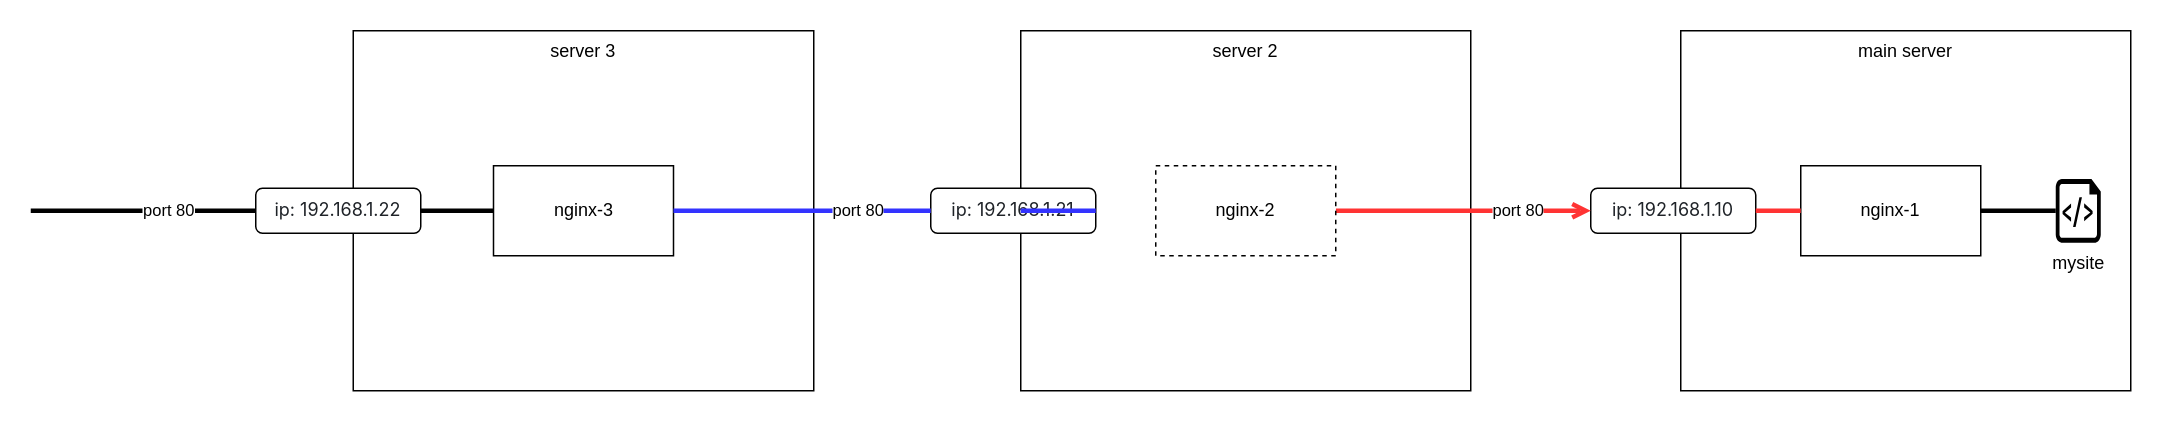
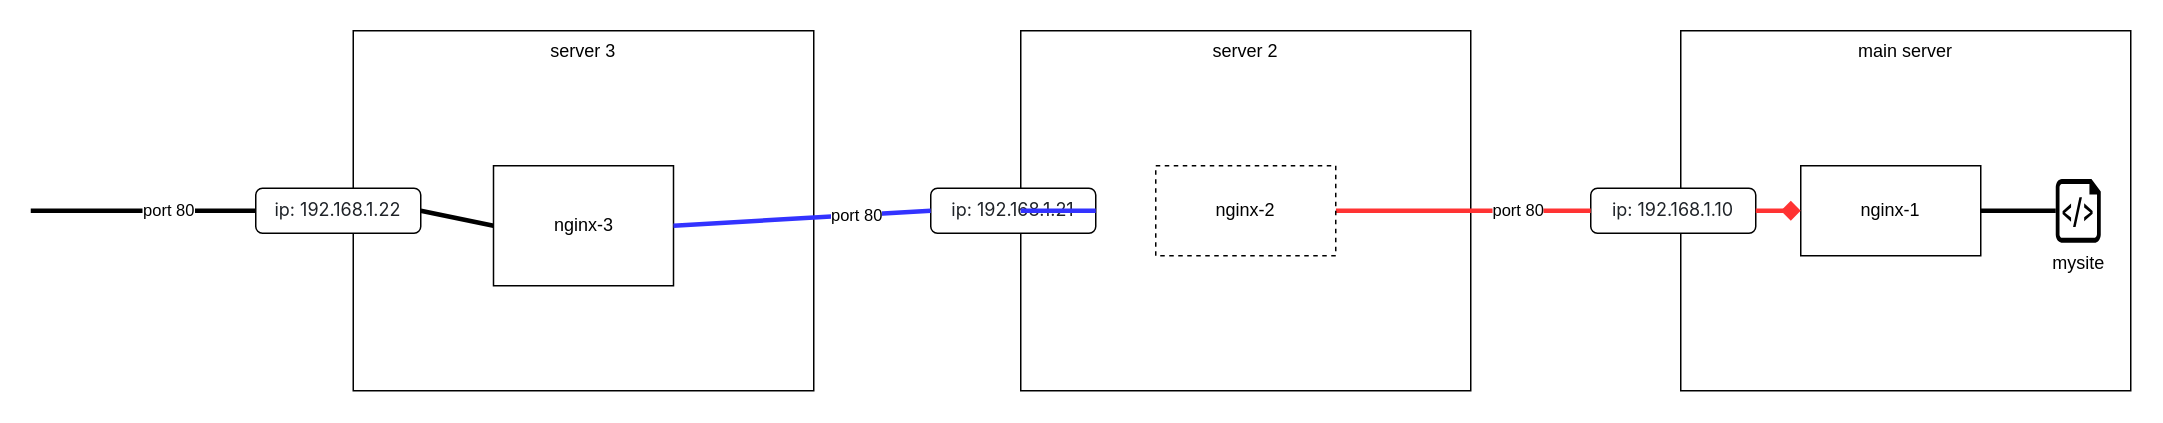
node "nginx-3": size 180x90 -> 180x120
edge "nginx-2" -> "ip: 192.168.1.10": arrowhead open -> none
edge "ip: 192.168.1.10" -- "nginx-1": arrowhead none -> diamond
